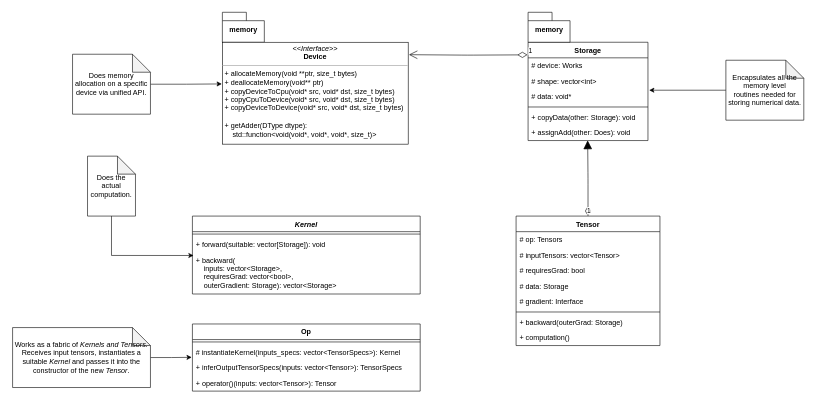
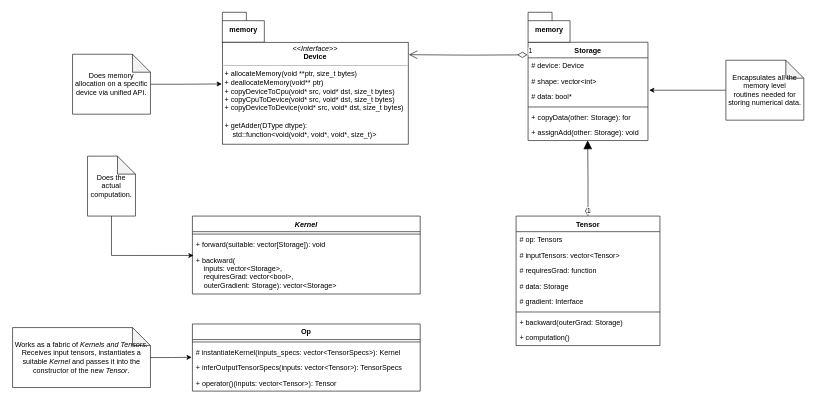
node "# device: Works": label "# device: Works" -> "# device: Device"
node "# data: void*": label "# data: void*" -> "# data: bool*"
node "+ copyData(other: Storage): void": label "+ copyData(other: Storage): void" -> "+ copyData(other: Storage): for"
node "+ assignAdd(other: Does): void": label "+ assignAdd(other: Does): void" -> "+ assignAdd(other: Storage): void"
node "# requiresGrad: bool": label "# requiresGrad: bool" -> "# requiresGrad: function"
